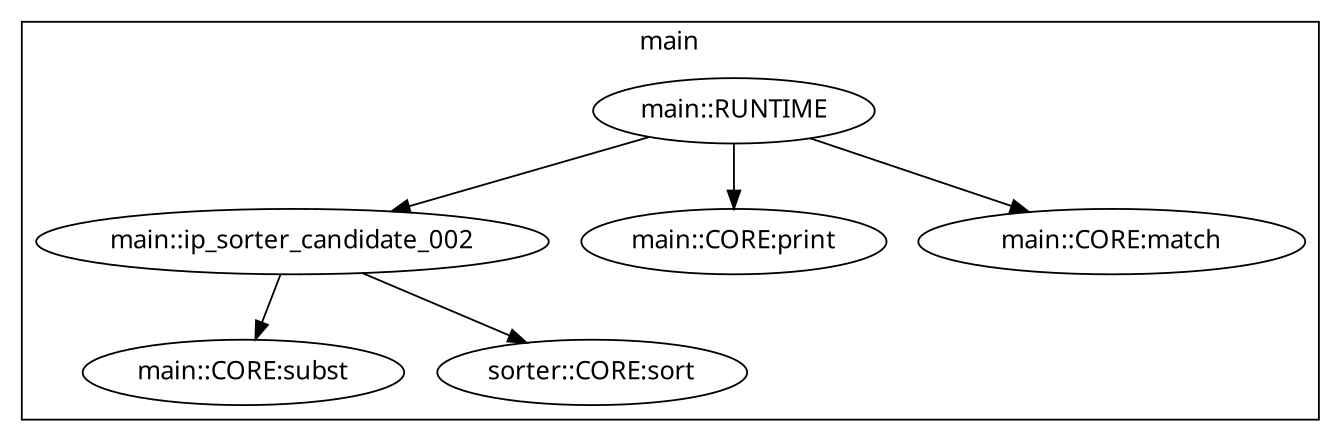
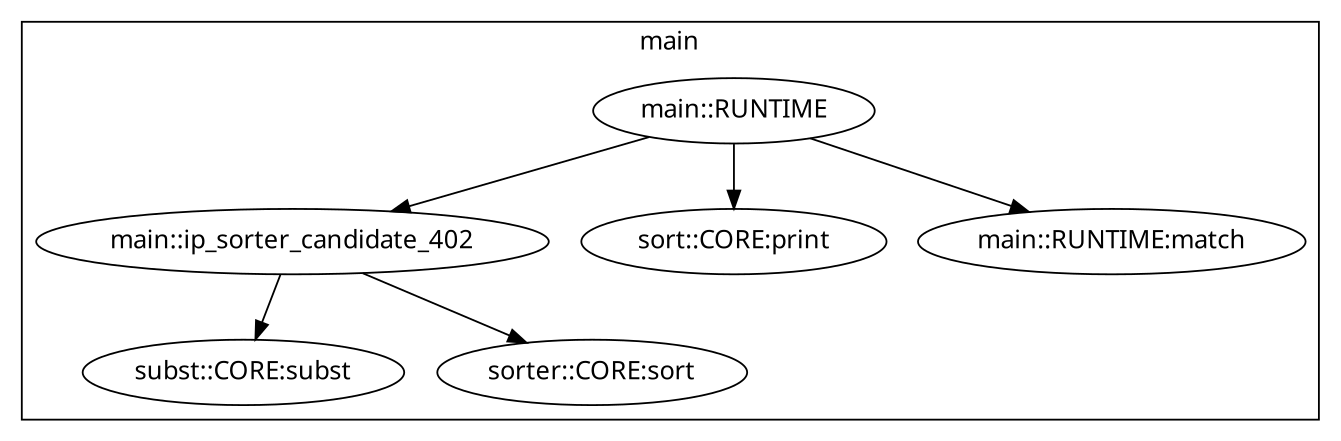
node "main::ip_sorter_candidate_002": label "main::ip_sorter_candidate_002" -> "main::ip_sorter_candidate_402"
node "main::CORE:print": label "main::CORE:print" -> "sort::CORE:print"
node "main::CORE:match": label "main::CORE:match" -> "main::RUNTIME:match"
node "main::CORE:subst": label "main::CORE:subst" -> "subst::CORE:subst"
